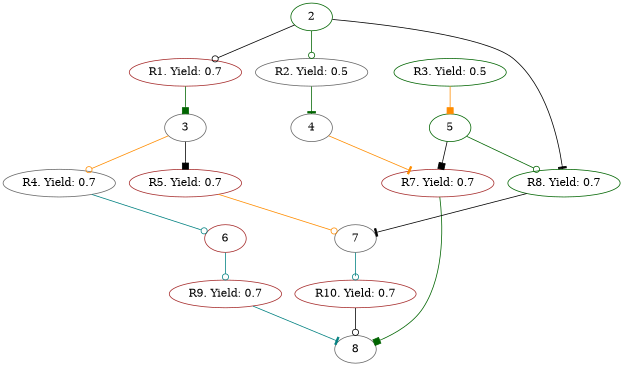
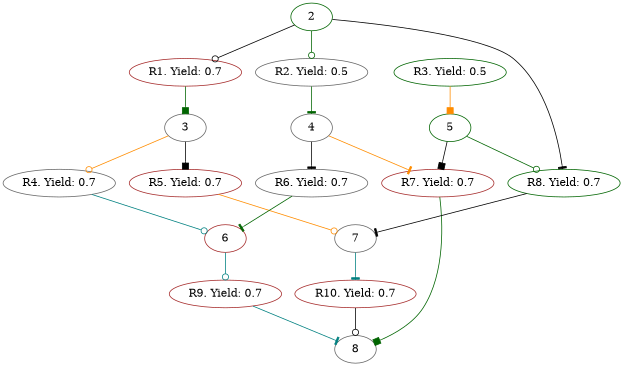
node "R6. Yield: 0.7": added
edge "7" -> "R10. Yield: 0.7": arrowhead odot -> tee
